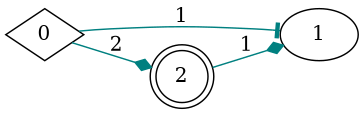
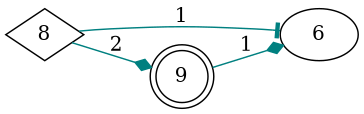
node "0": label "0" -> "8"
node "1": label "1" -> "6"
node "2": label "2" -> "9"
